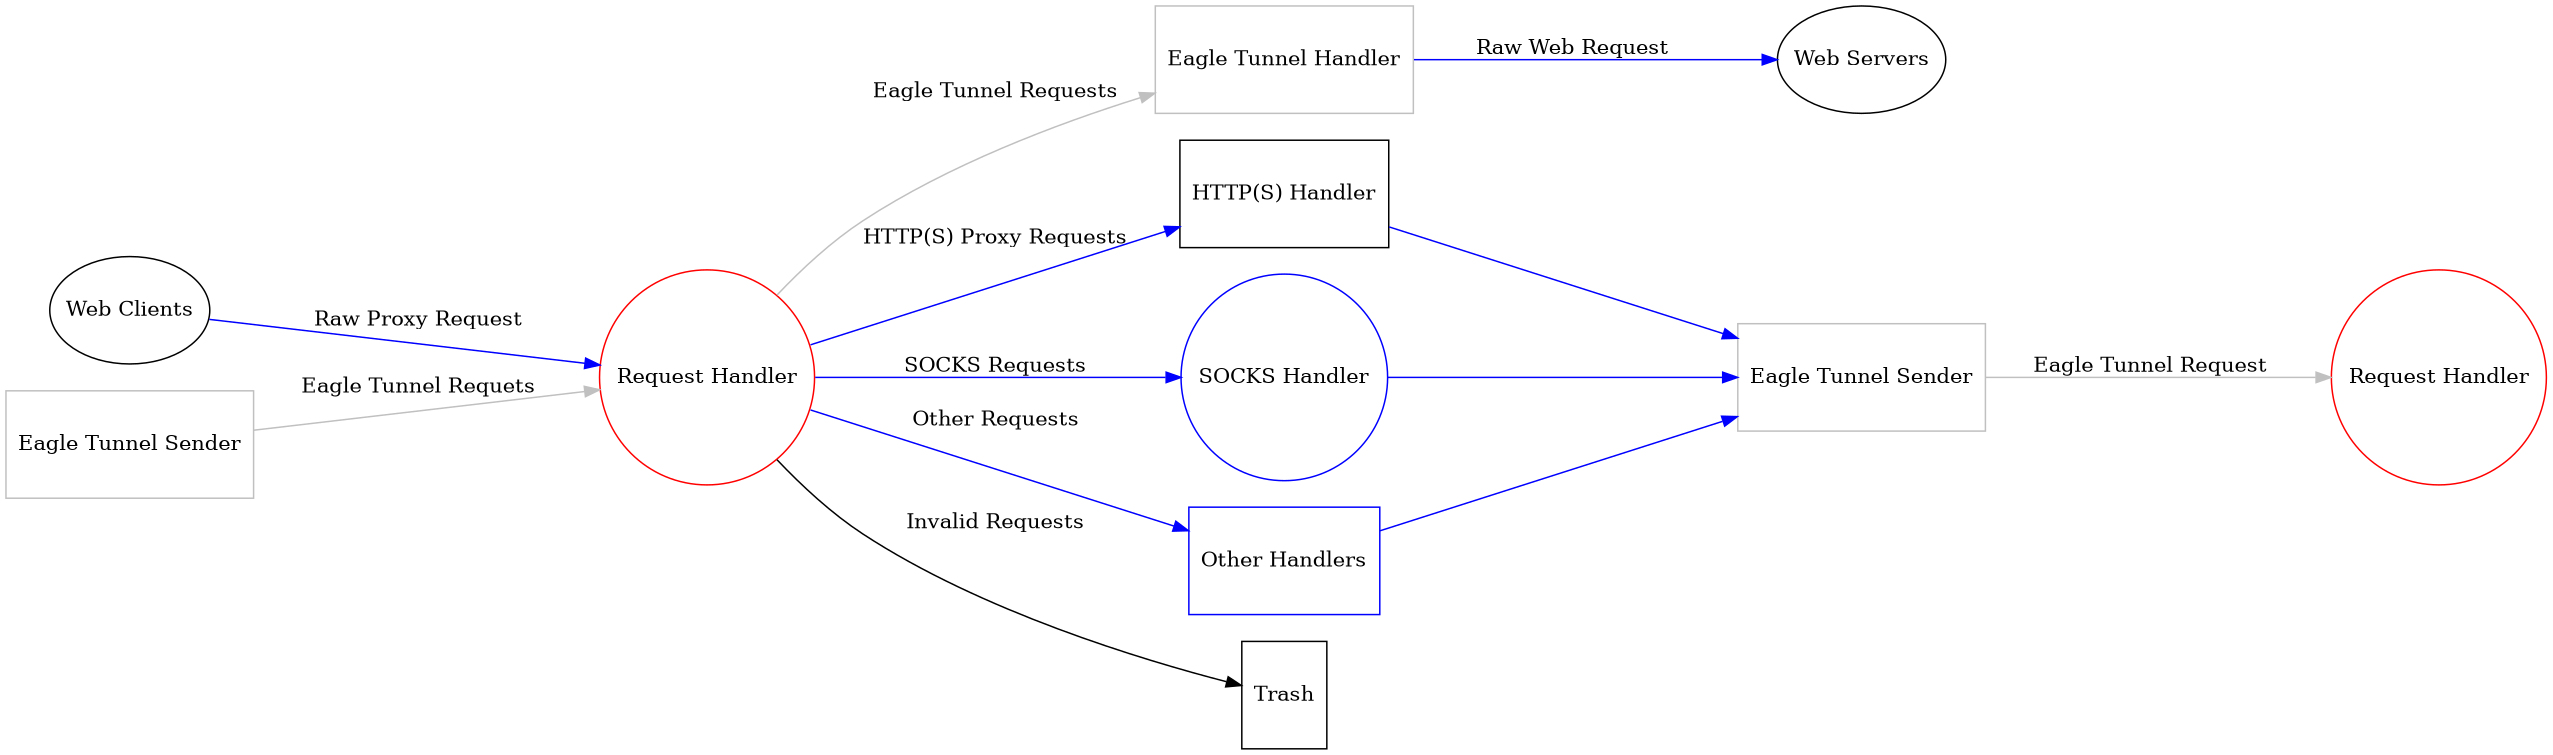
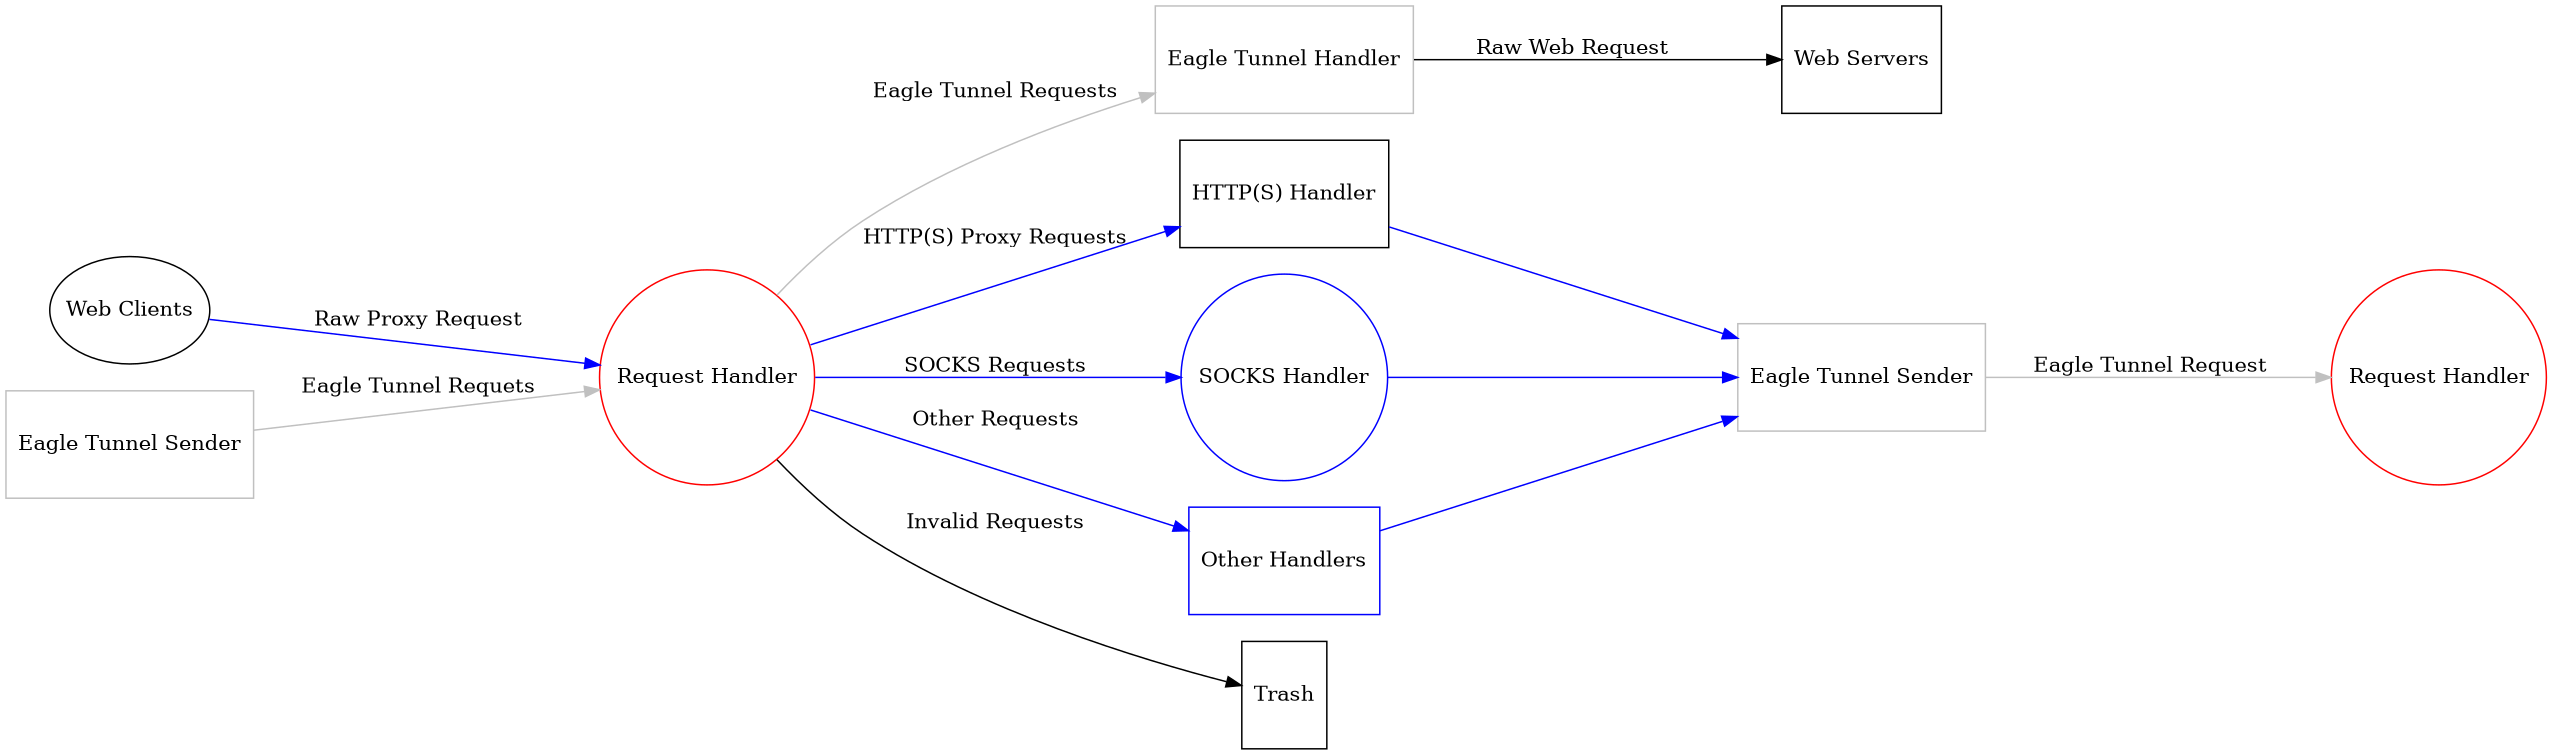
edge "Eagle Tunnel Handler" -> "Web Servers": color blue -> black
node "Web Servers": shape ellipse -> box
